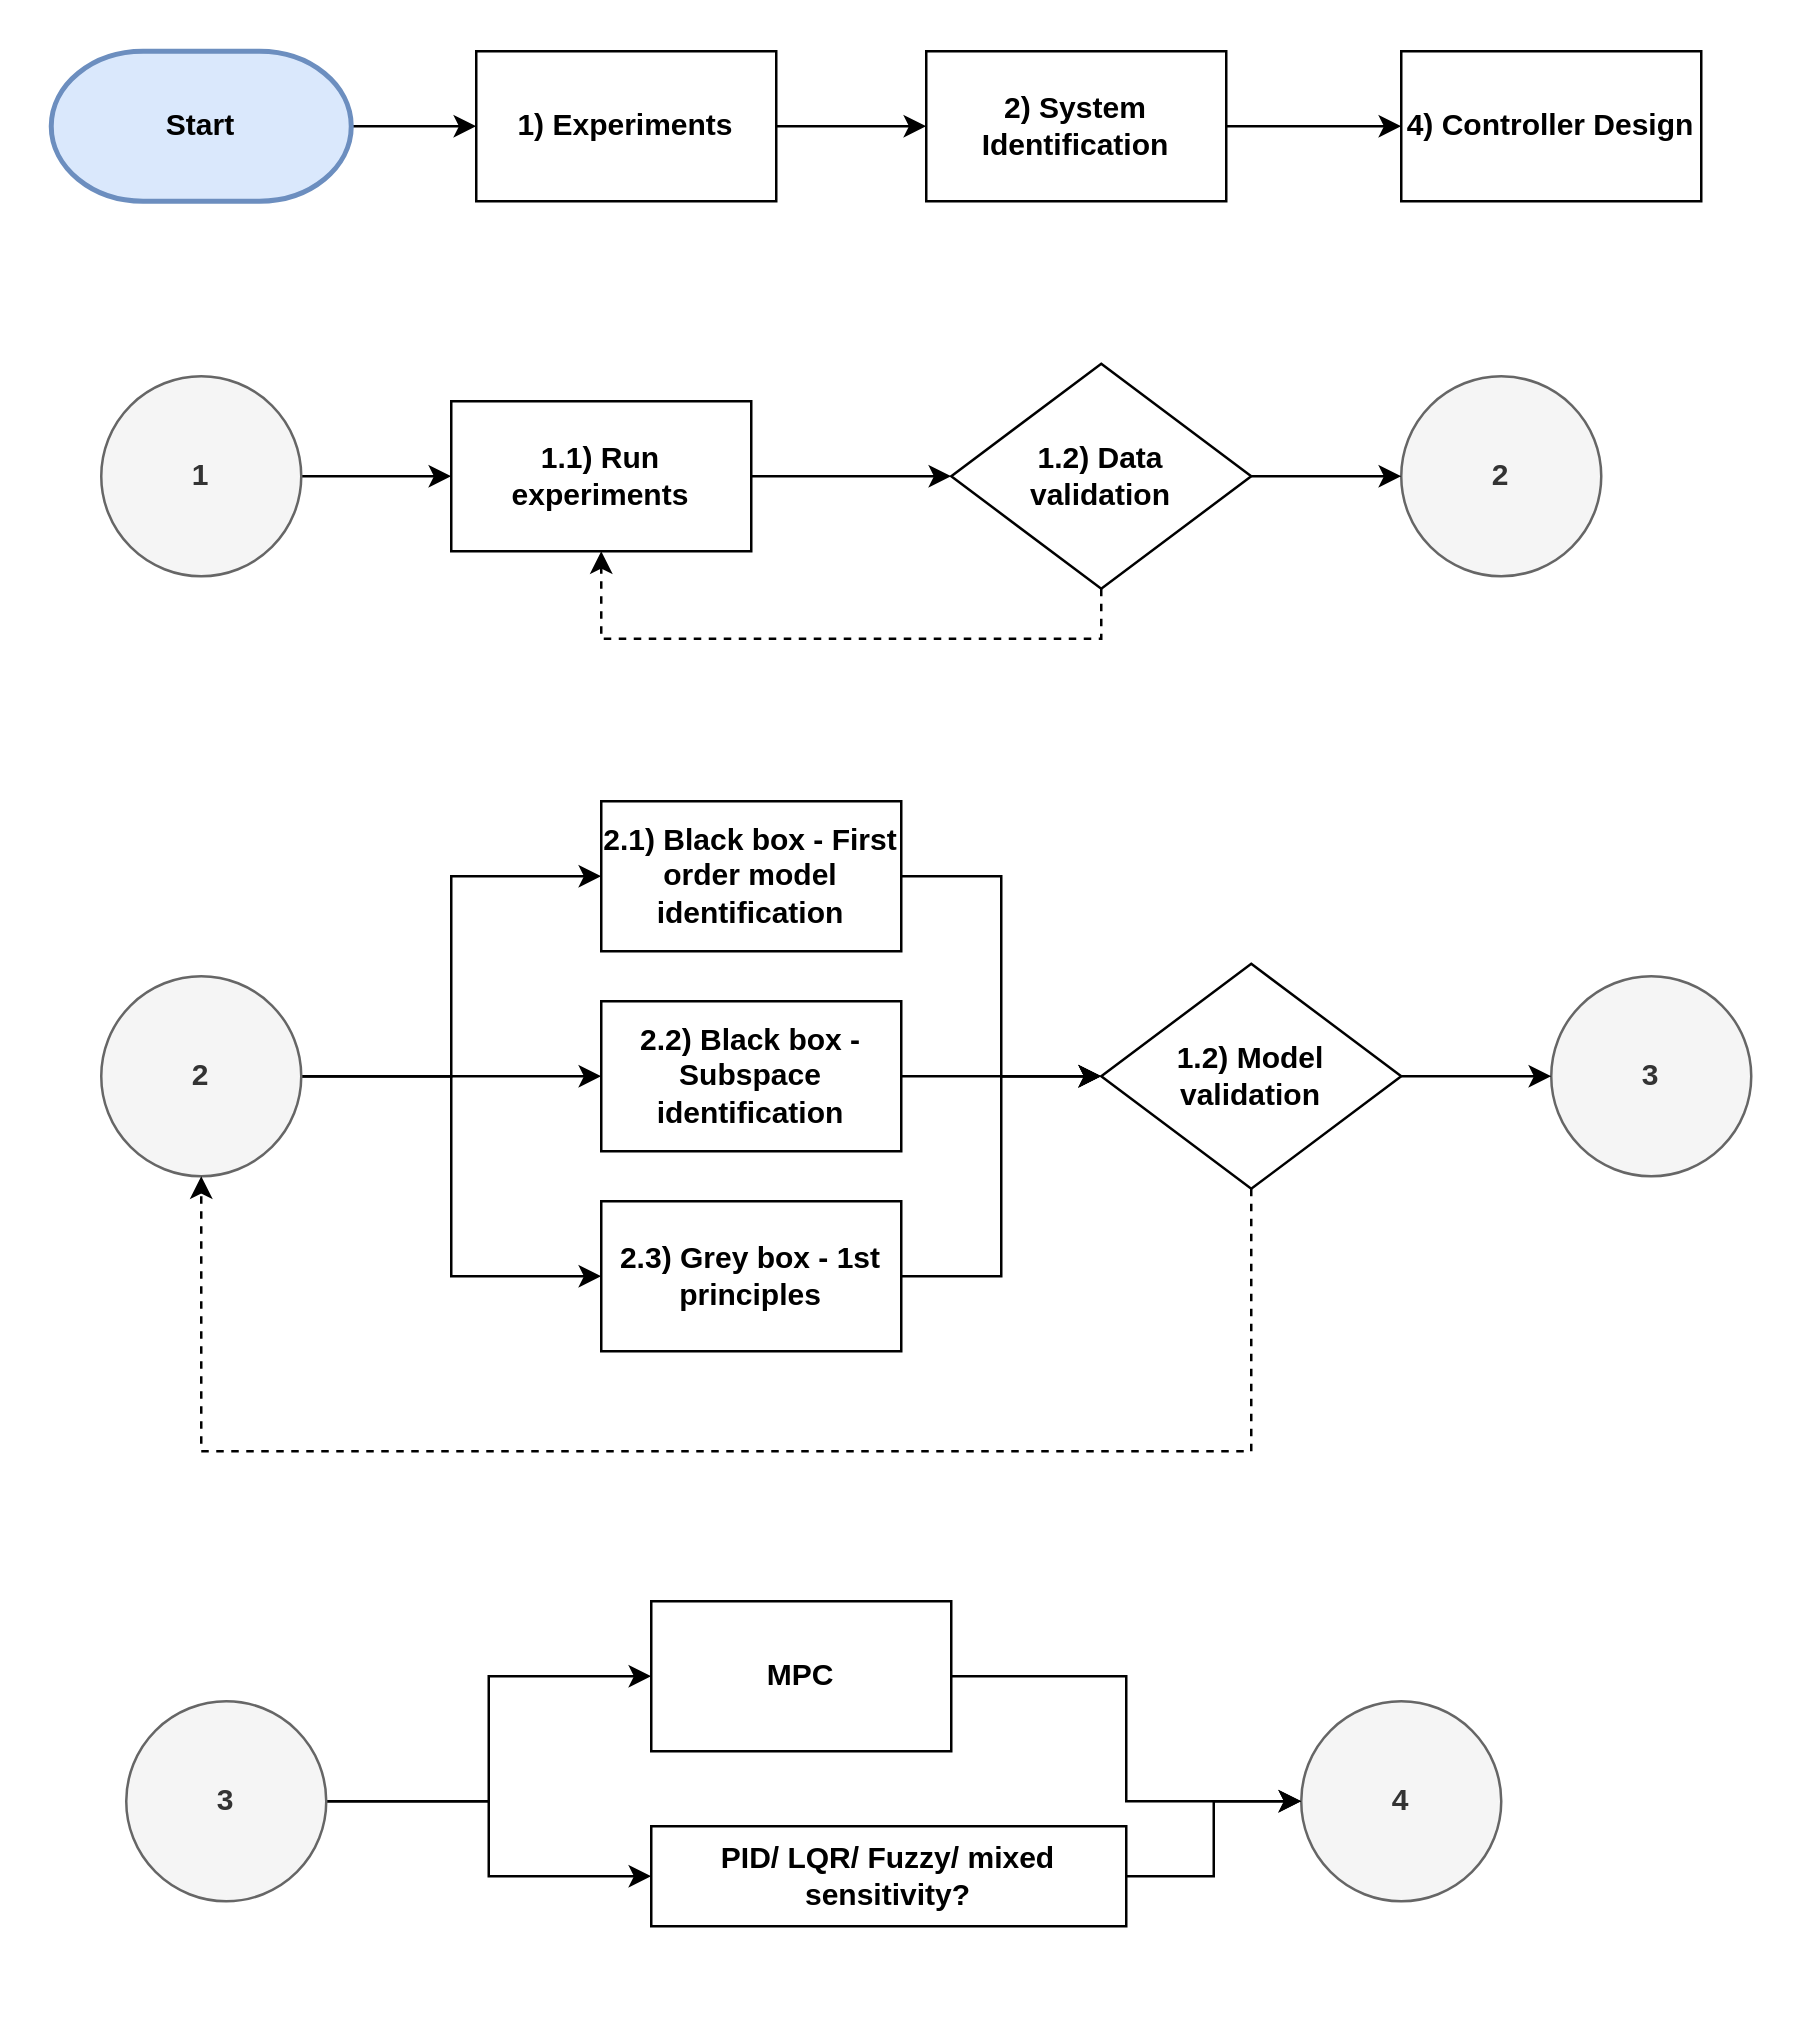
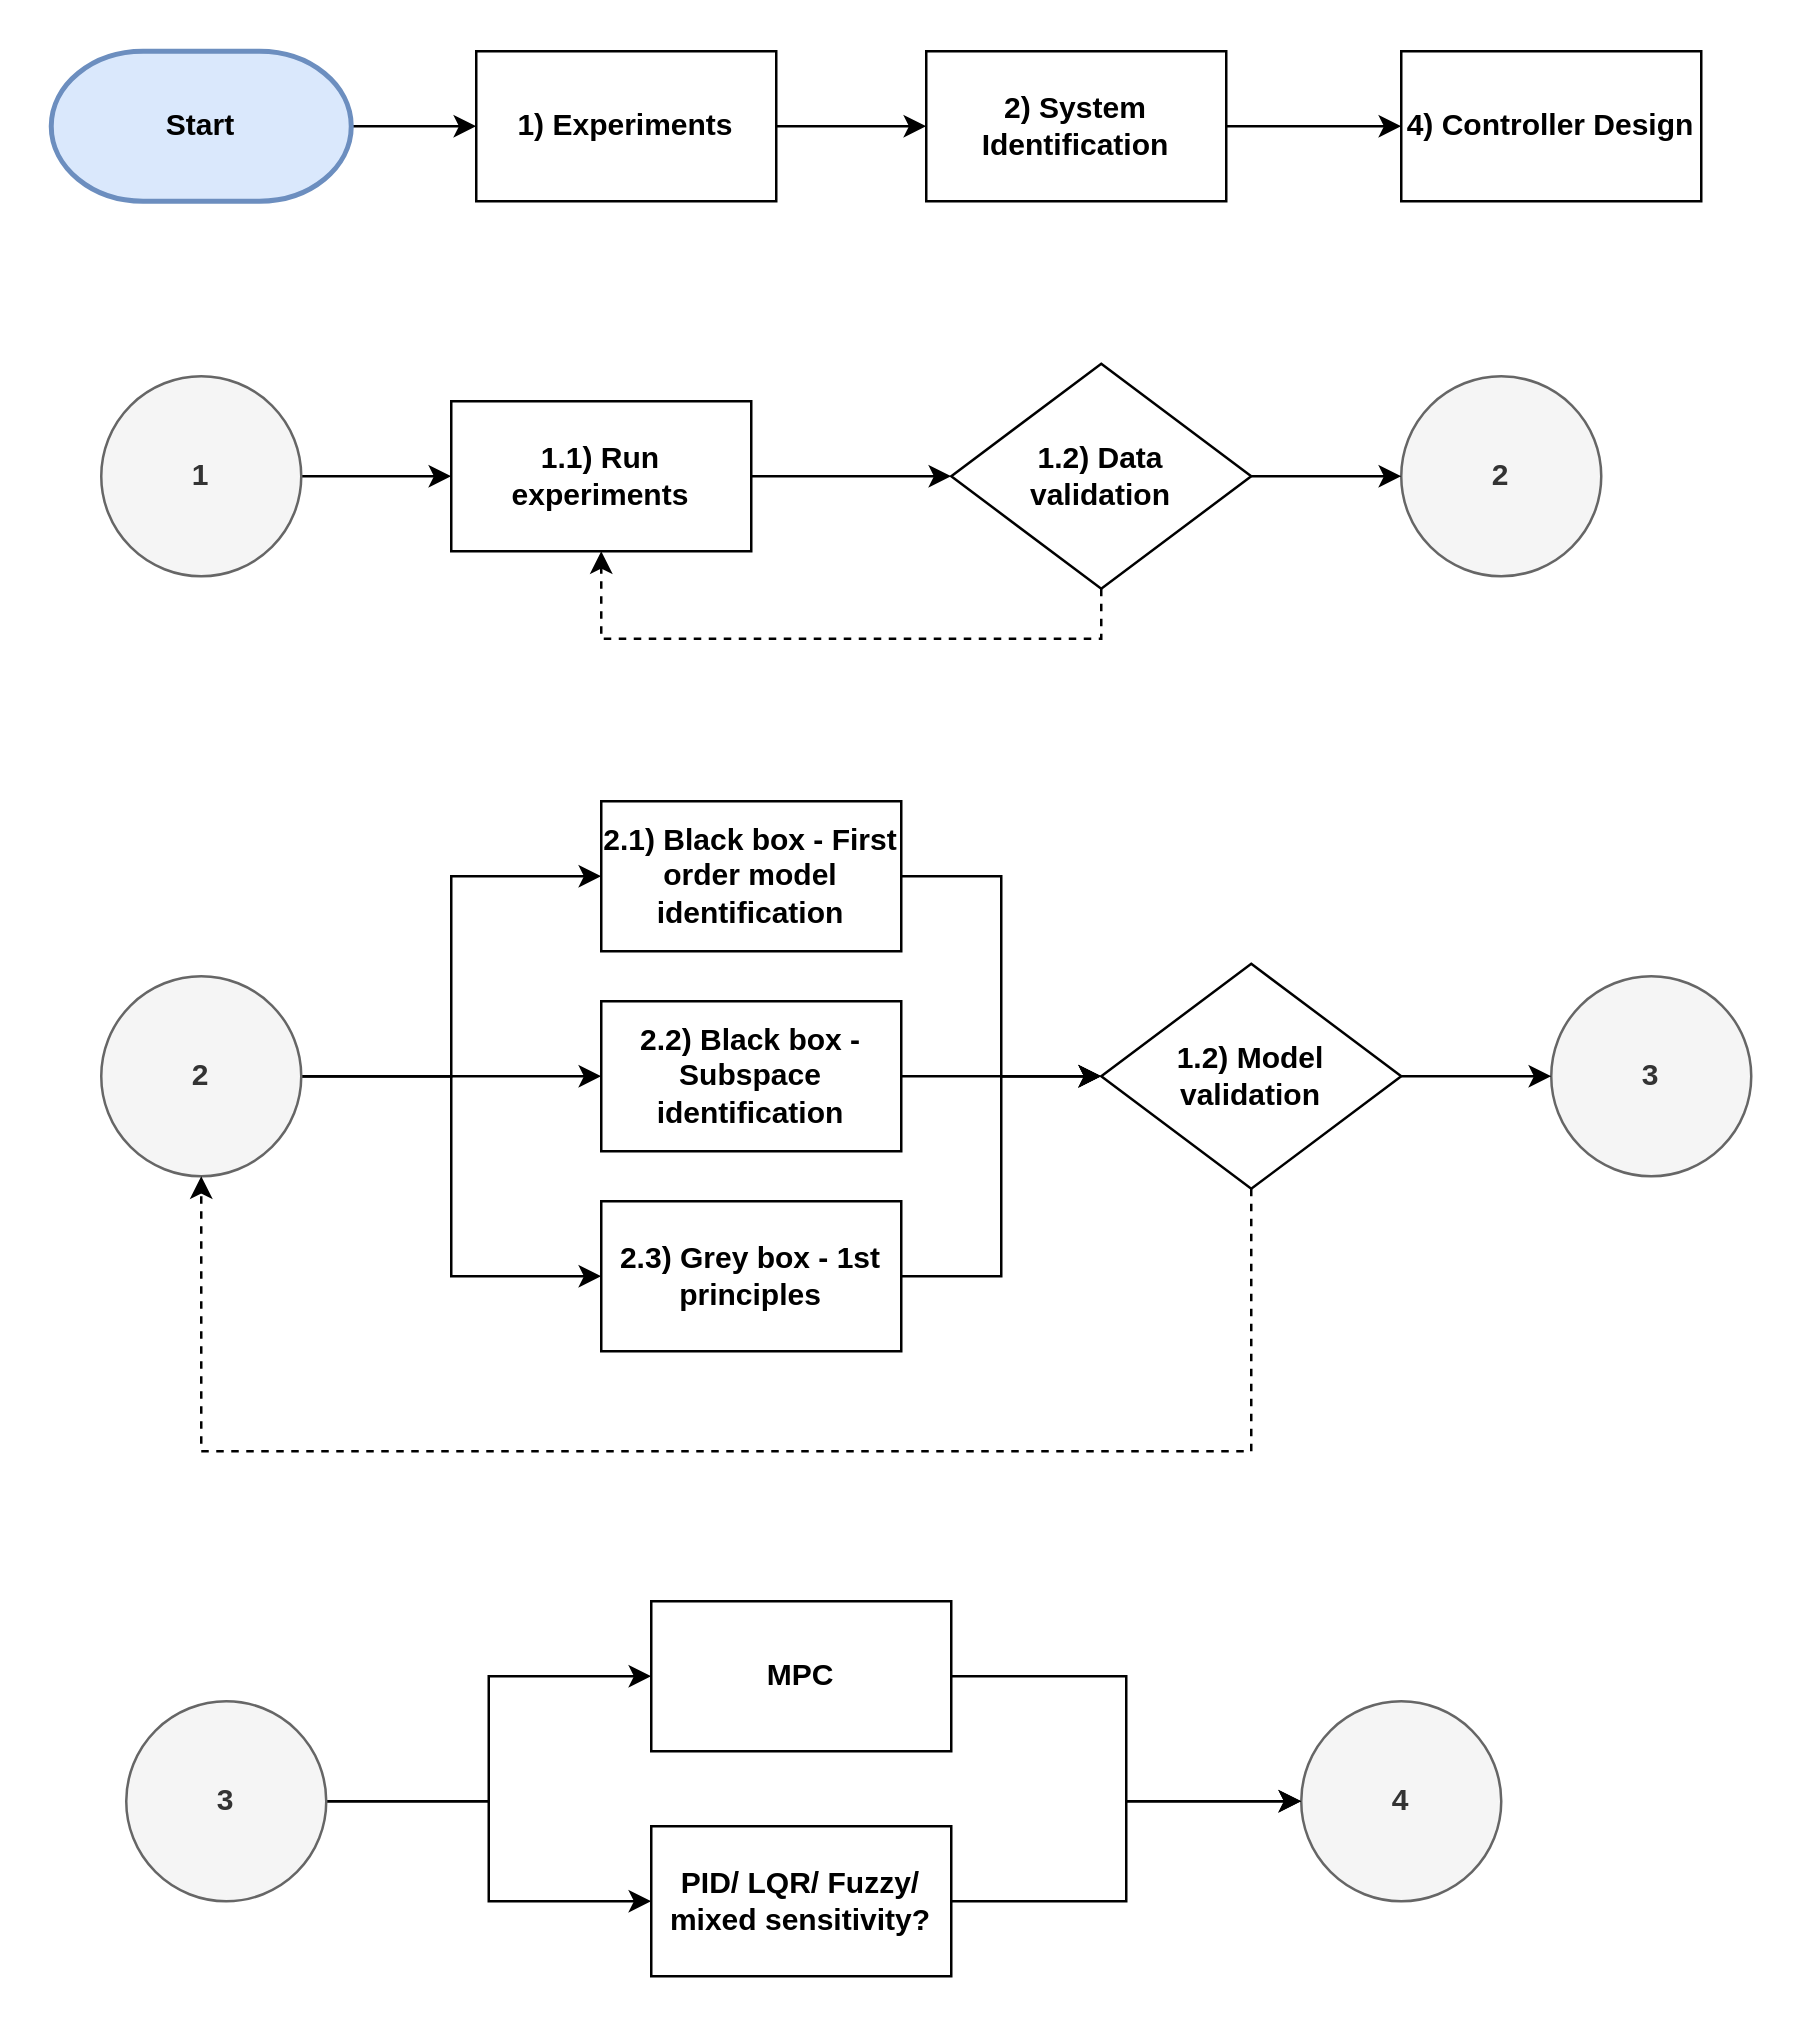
node "PID/ LQR/ Fuzzy/ mixed sensitivity?": size 475x100 -> 300x150
